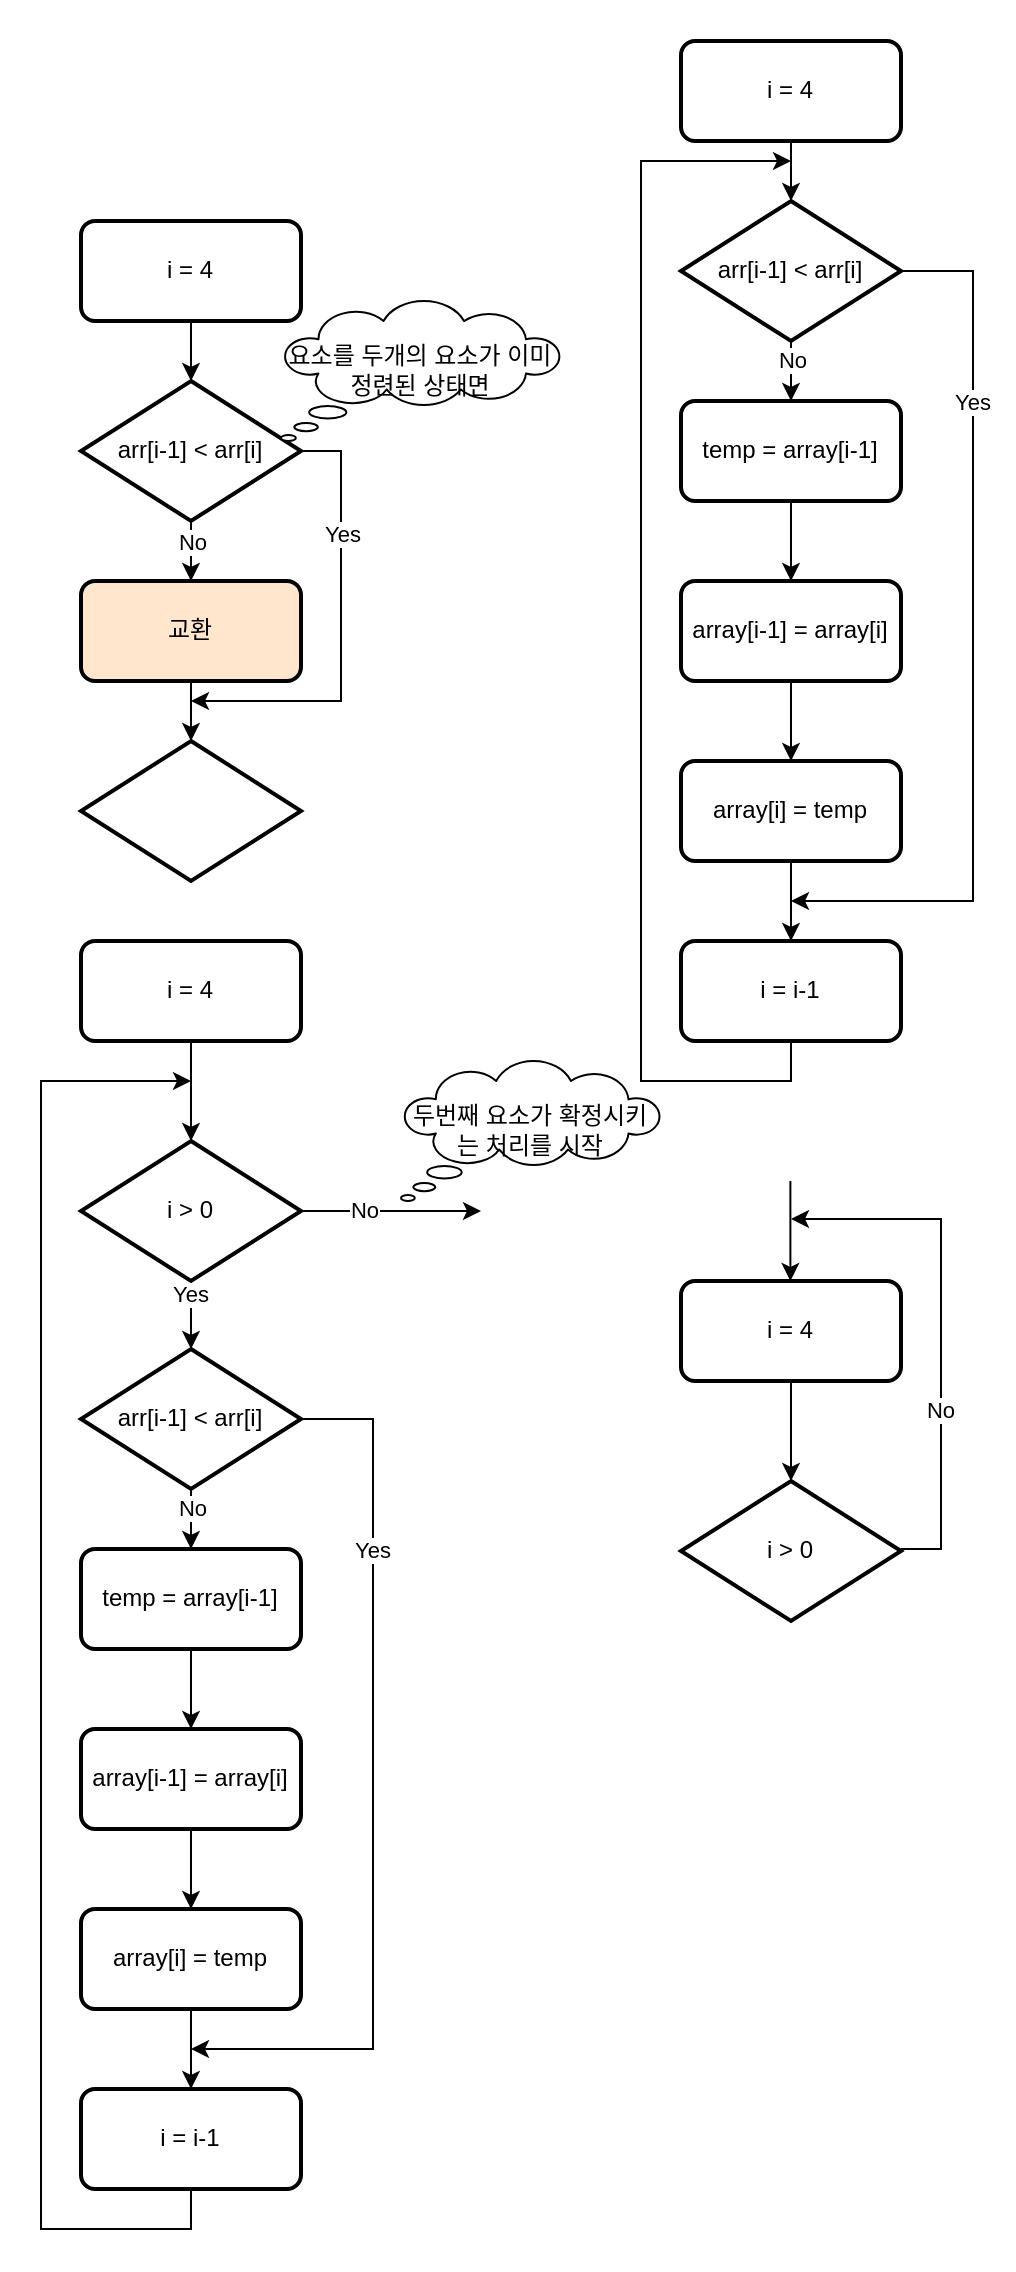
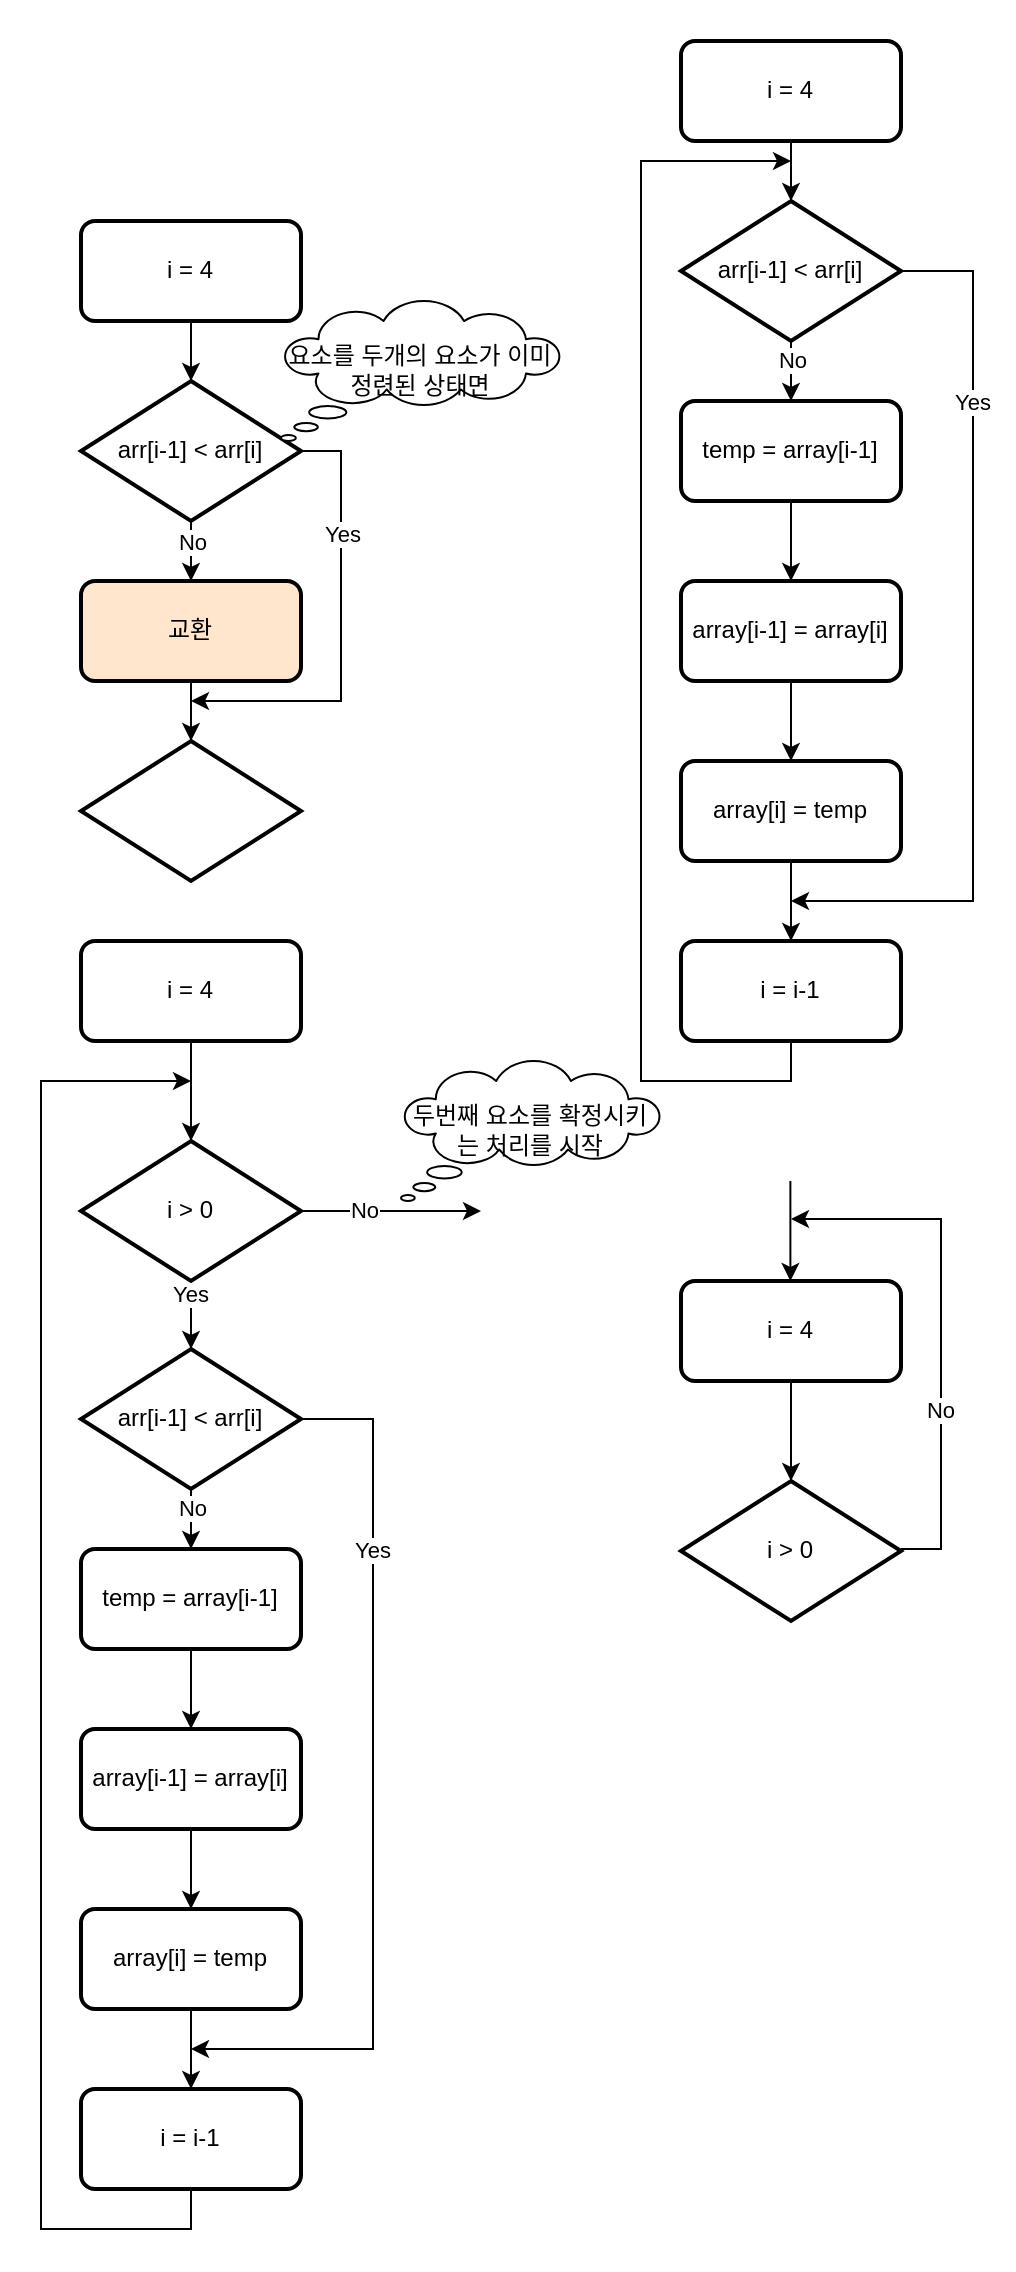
node "두번째 요소가 확정시키는 처리를 시작": label "두번째 요소가 확정시키는 처리를 시작" -> "두번째 요소를 확정시키는 처리를 시작"
